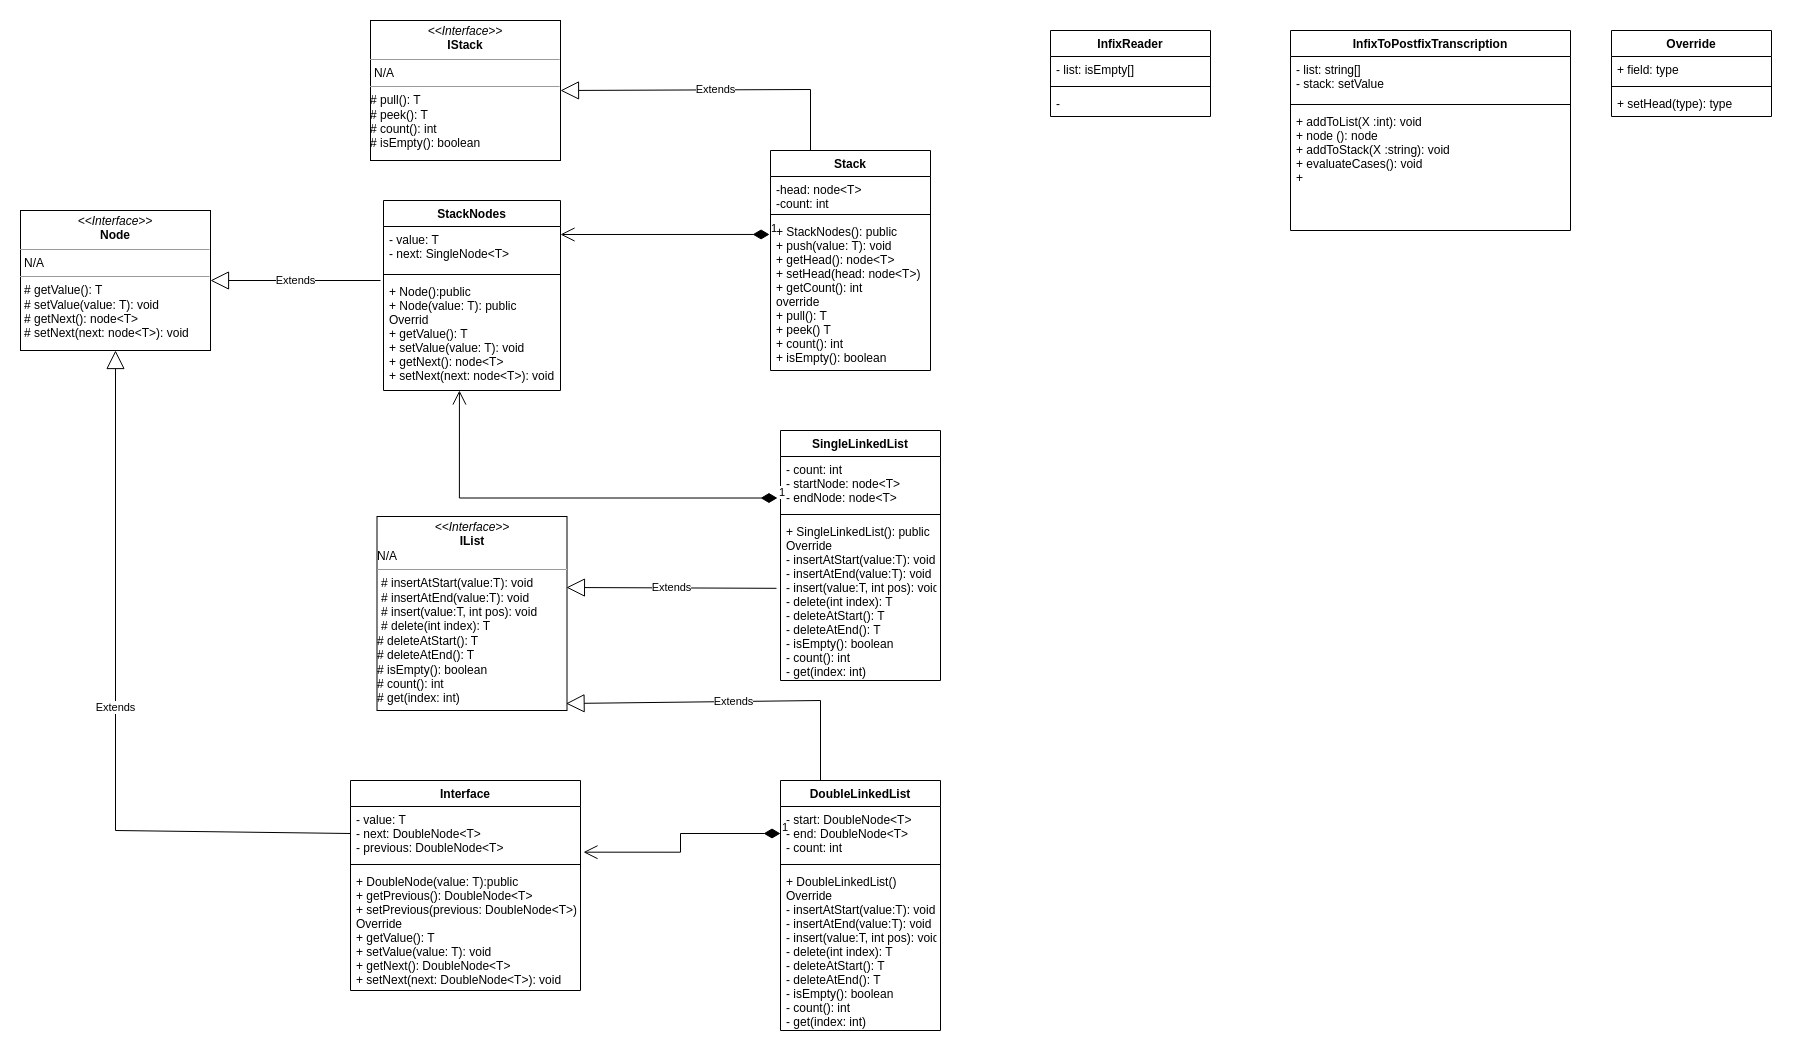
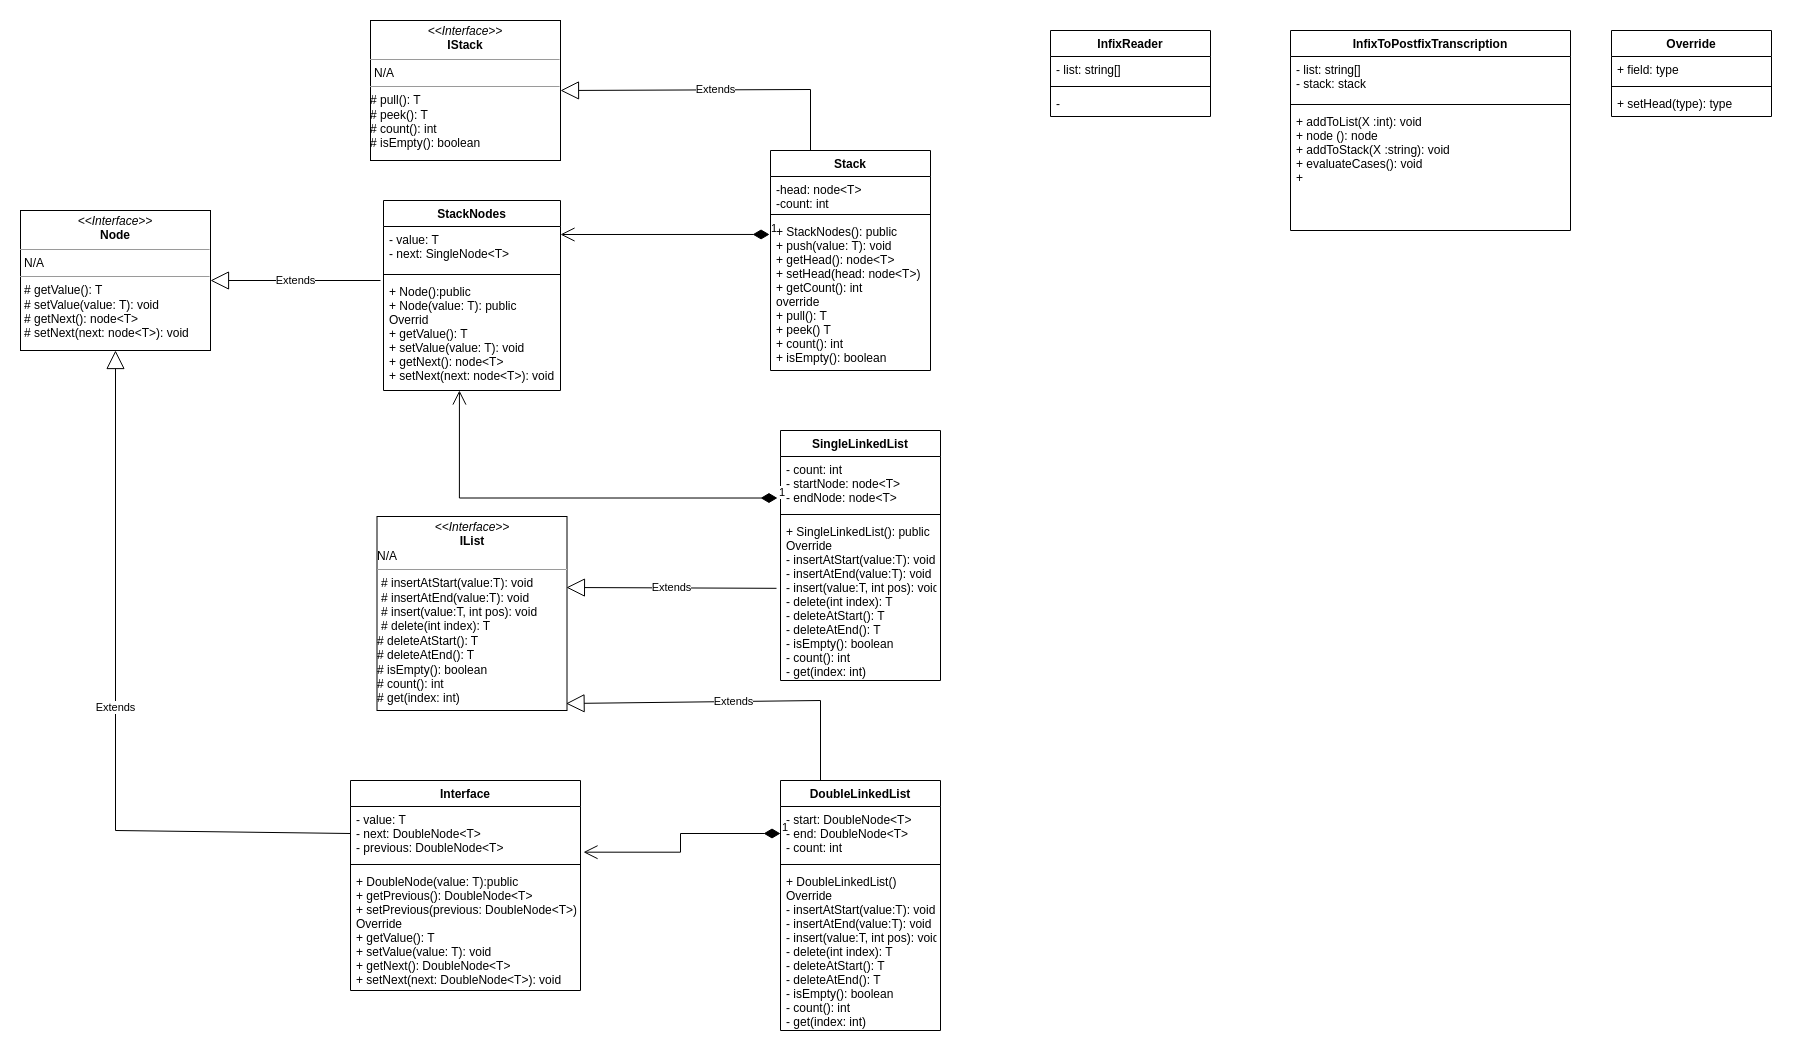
node "- list: isEmpty[]": label "- list: isEmpty[]" -> "- list: string[]"
node "- list: string[] - stack: setValue": label "- list: string[] - stack: setValue" -> "- list: string[] - stack: stack"
